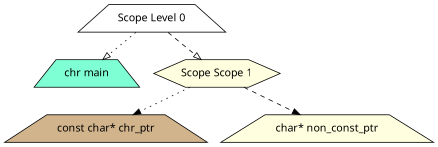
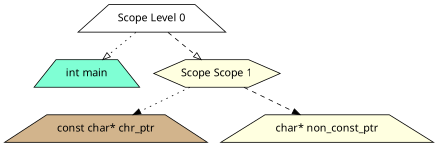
node "chr main": label "chr main" -> "int main"
